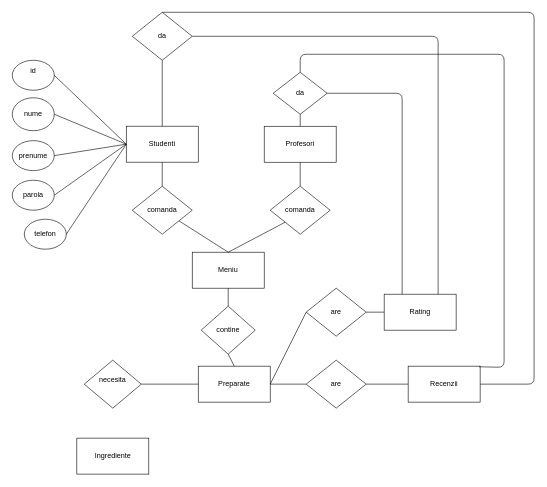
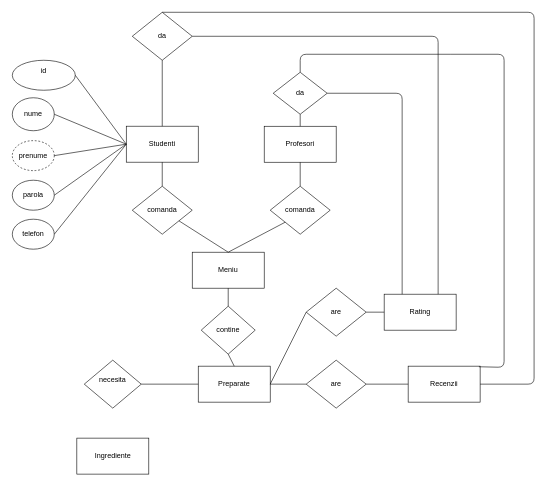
node "id": size 42x30 -> 63x30
node "prenume": style solid -> dashed
node "telefon": moved (45, 234) -> (33, 234)
